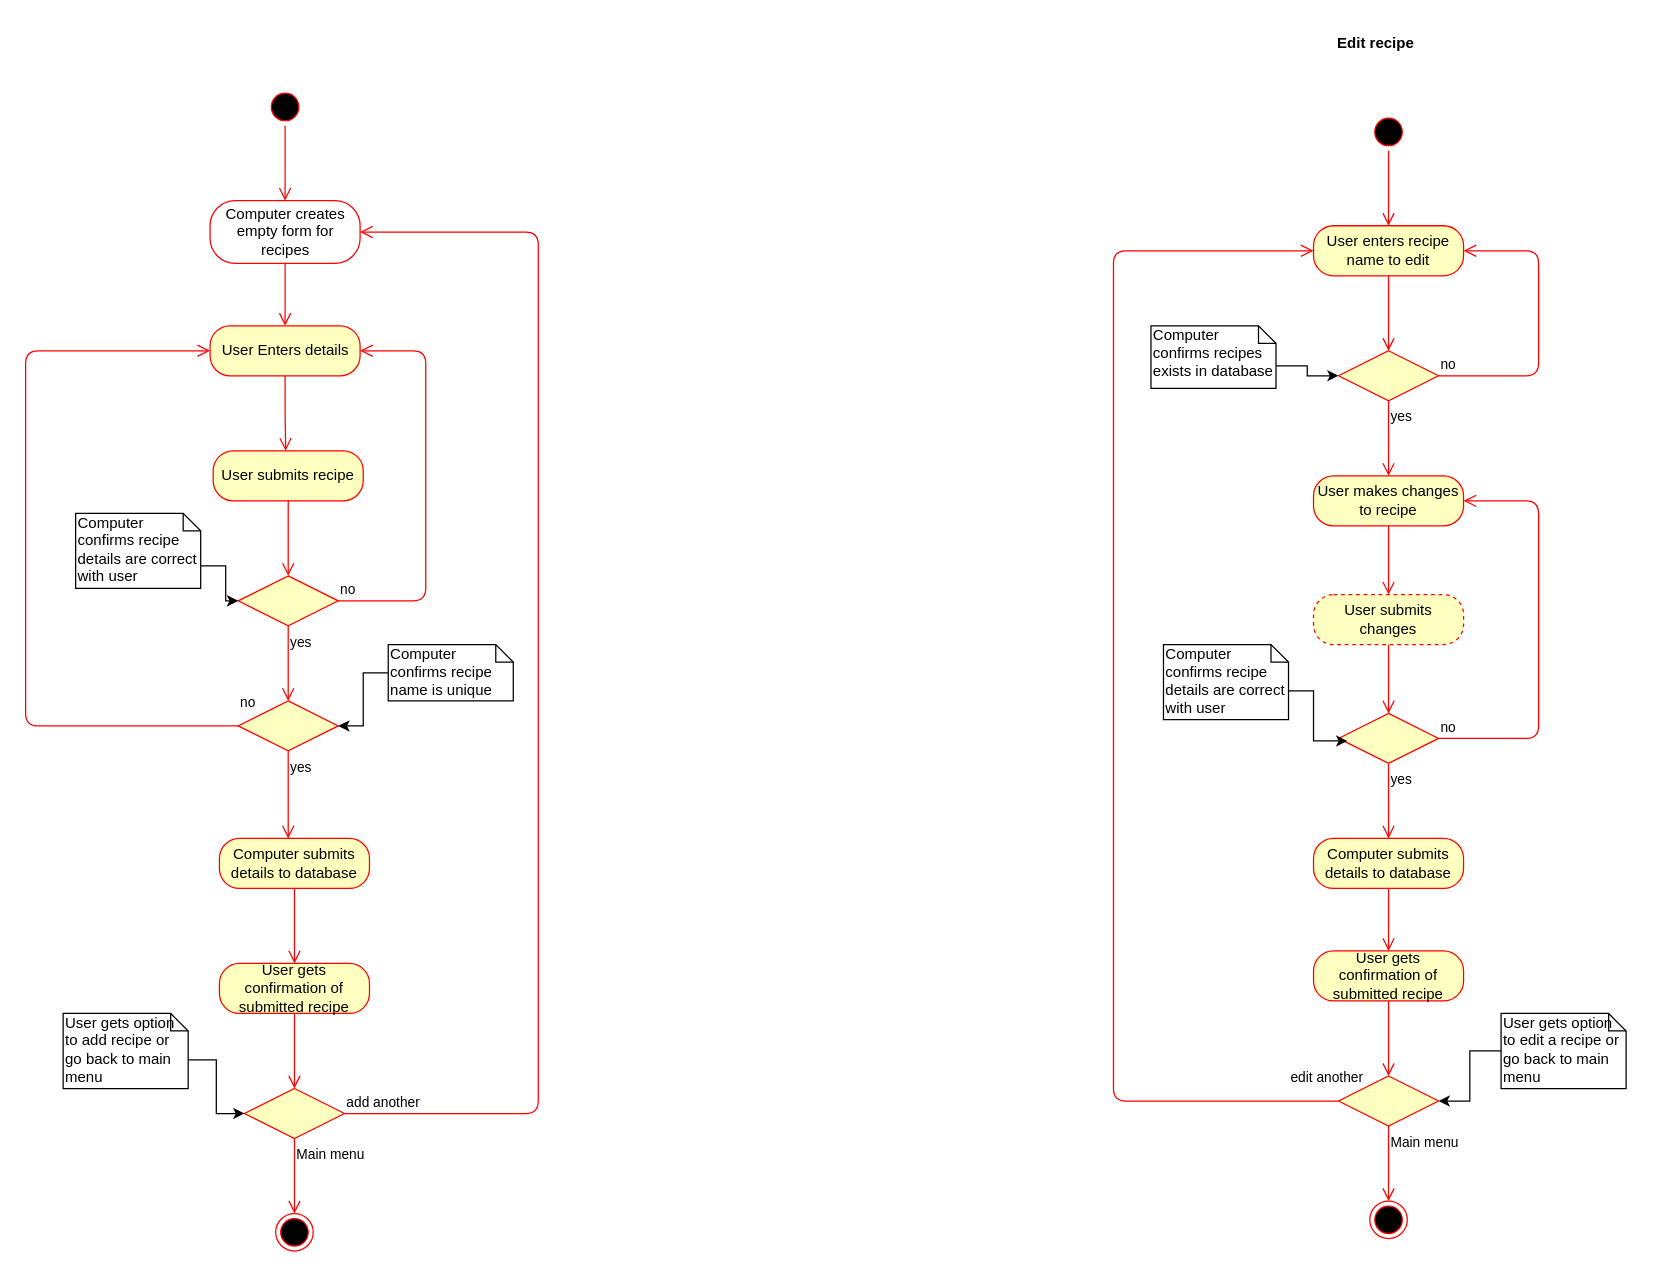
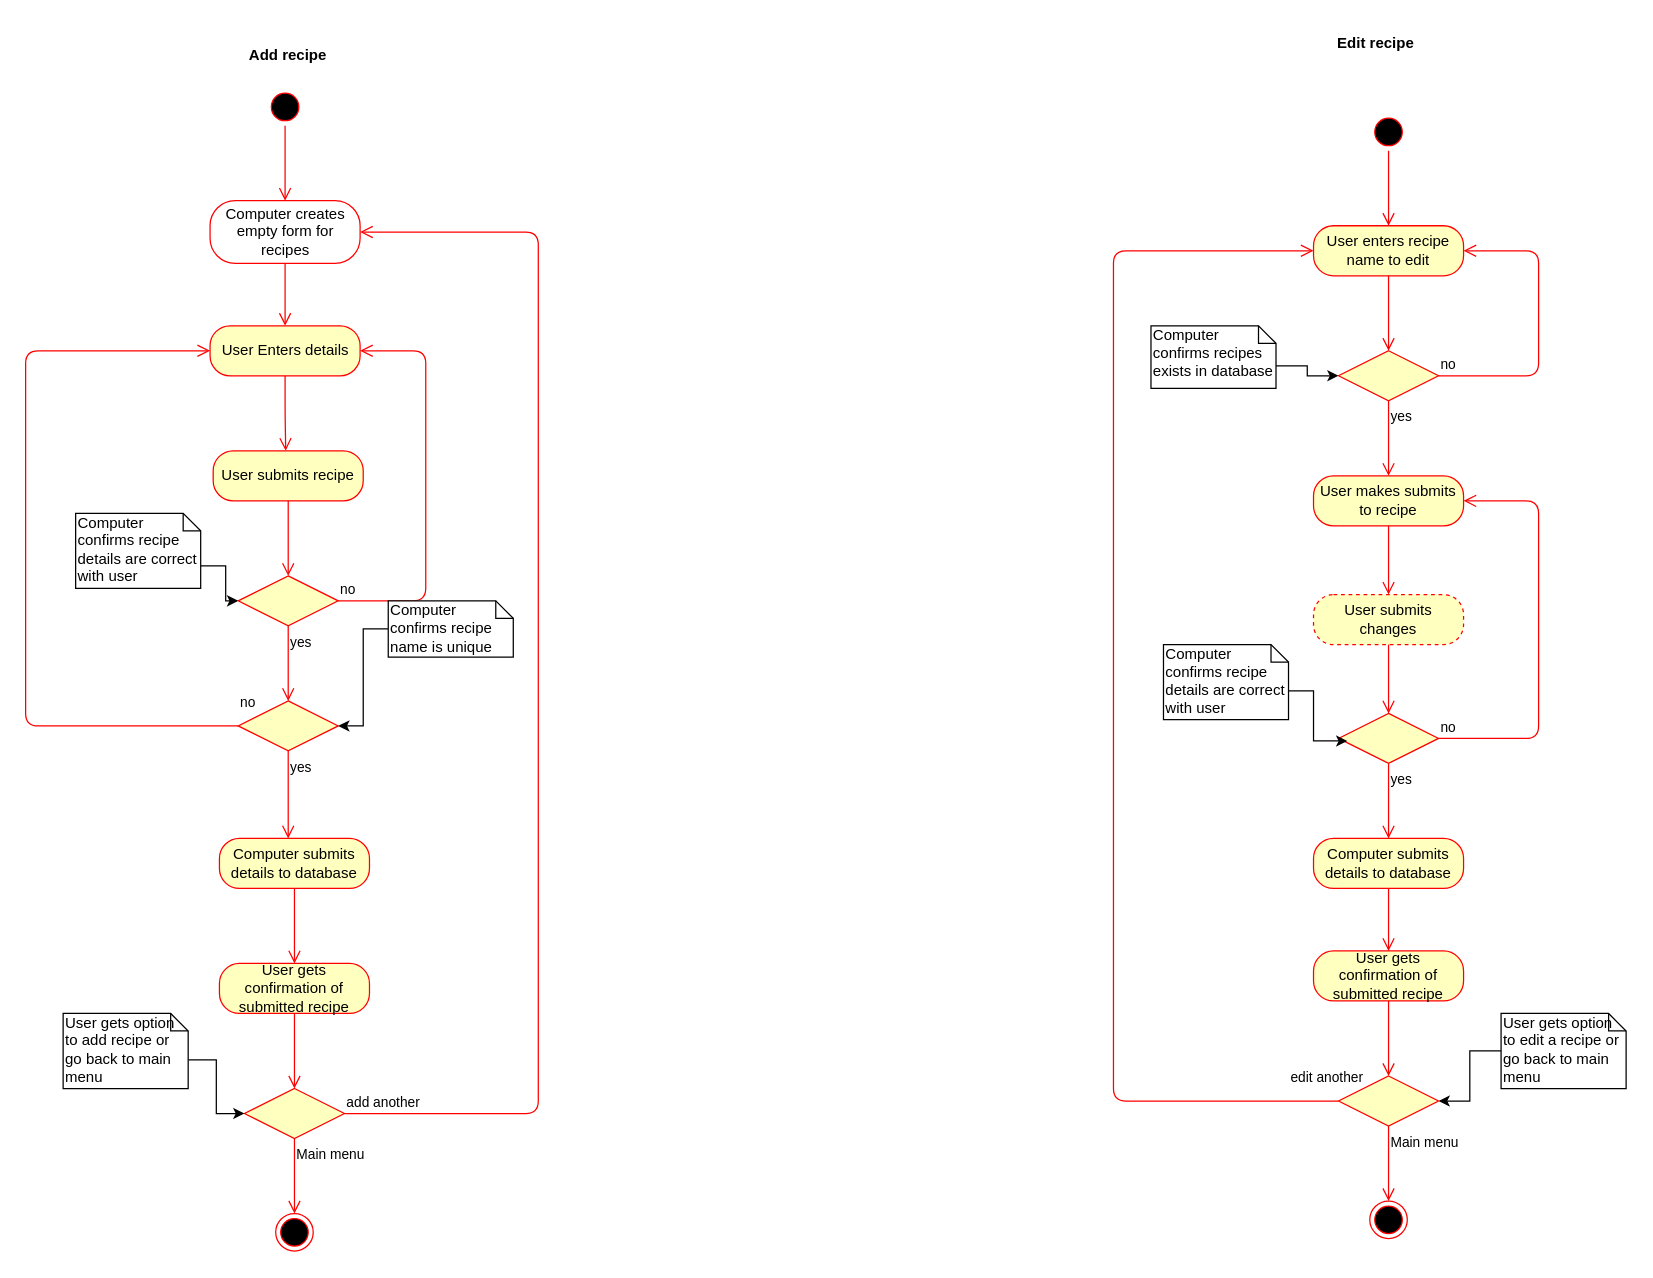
node "Add recipe": added
node "User makes changes to recipe": label "User makes changes to recipe" -> "User makes submits to recipe"
node "Computer confirms recipe name is unique": moved (451, 673) -> (451, 629)
